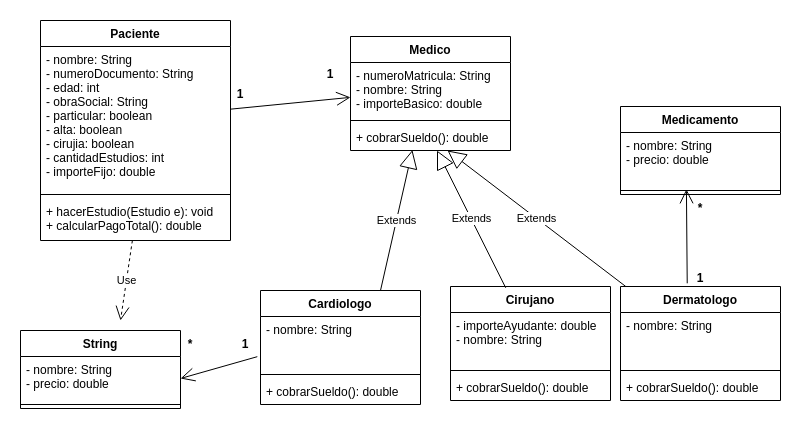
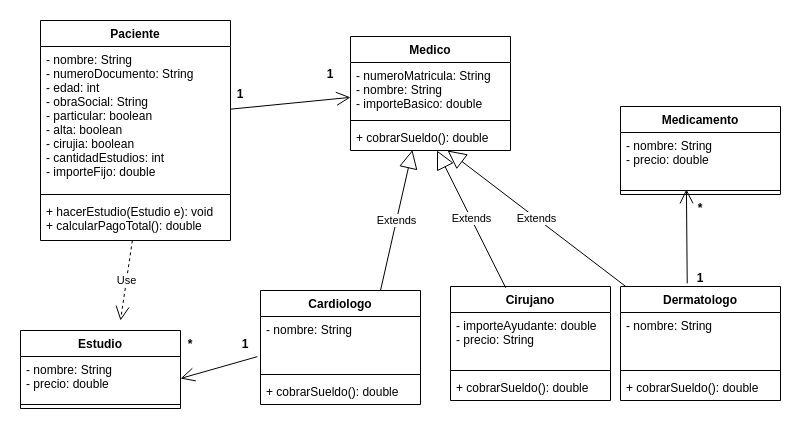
node "- importeAyudante: double - nombre: String": label "- importeAyudante: double - nombre: String" -> "- importeAyudante: double - precio: String"
node "String": label "String" -> "Estudio"
